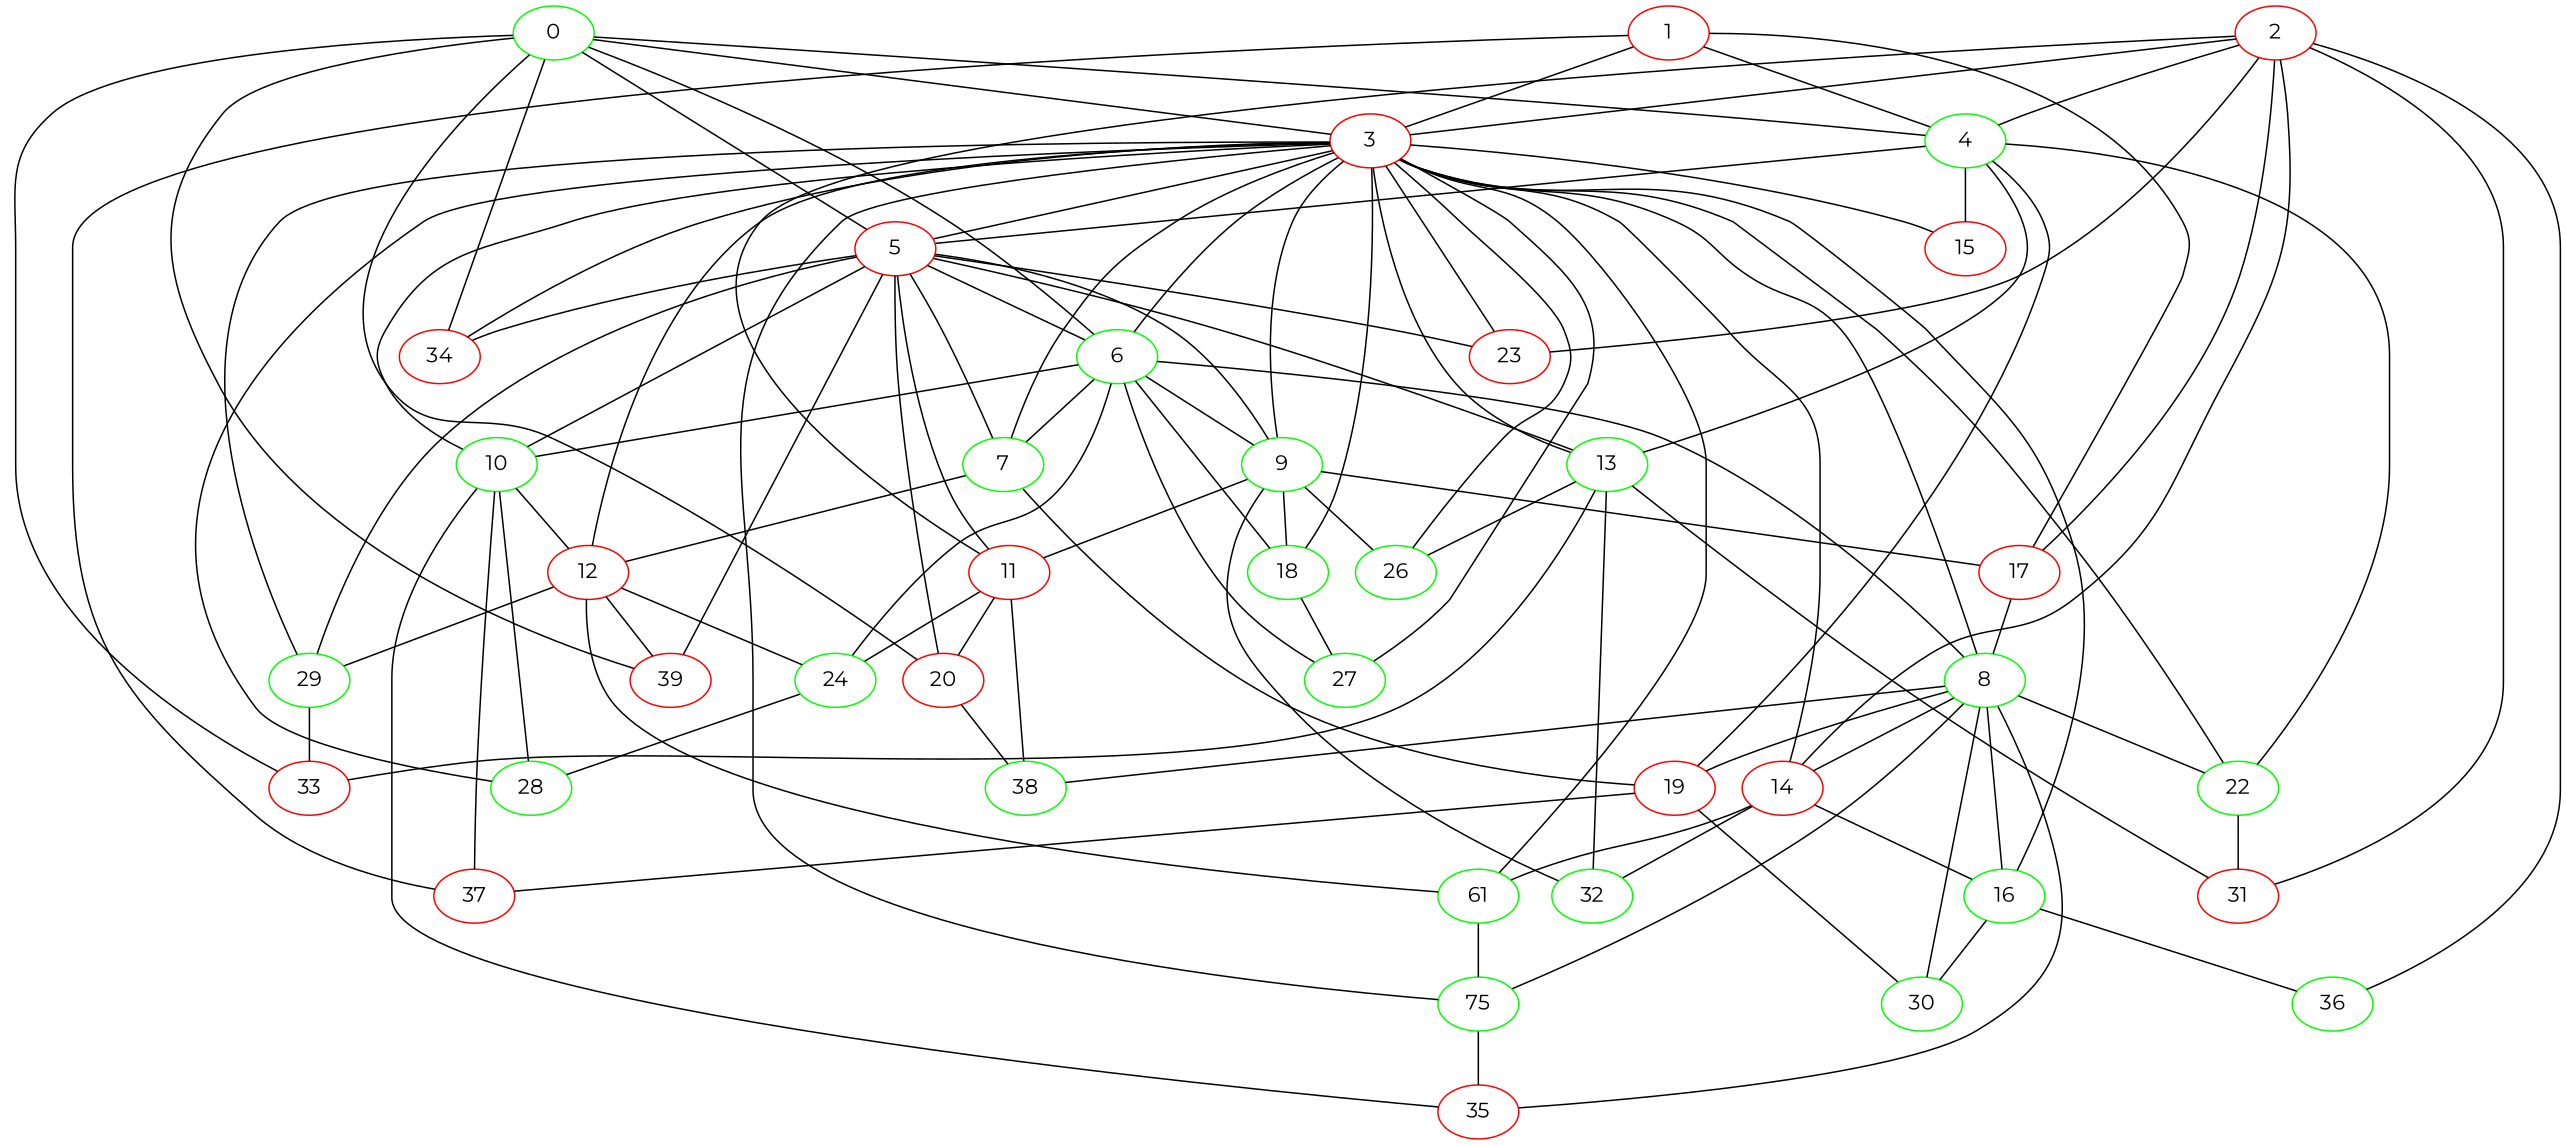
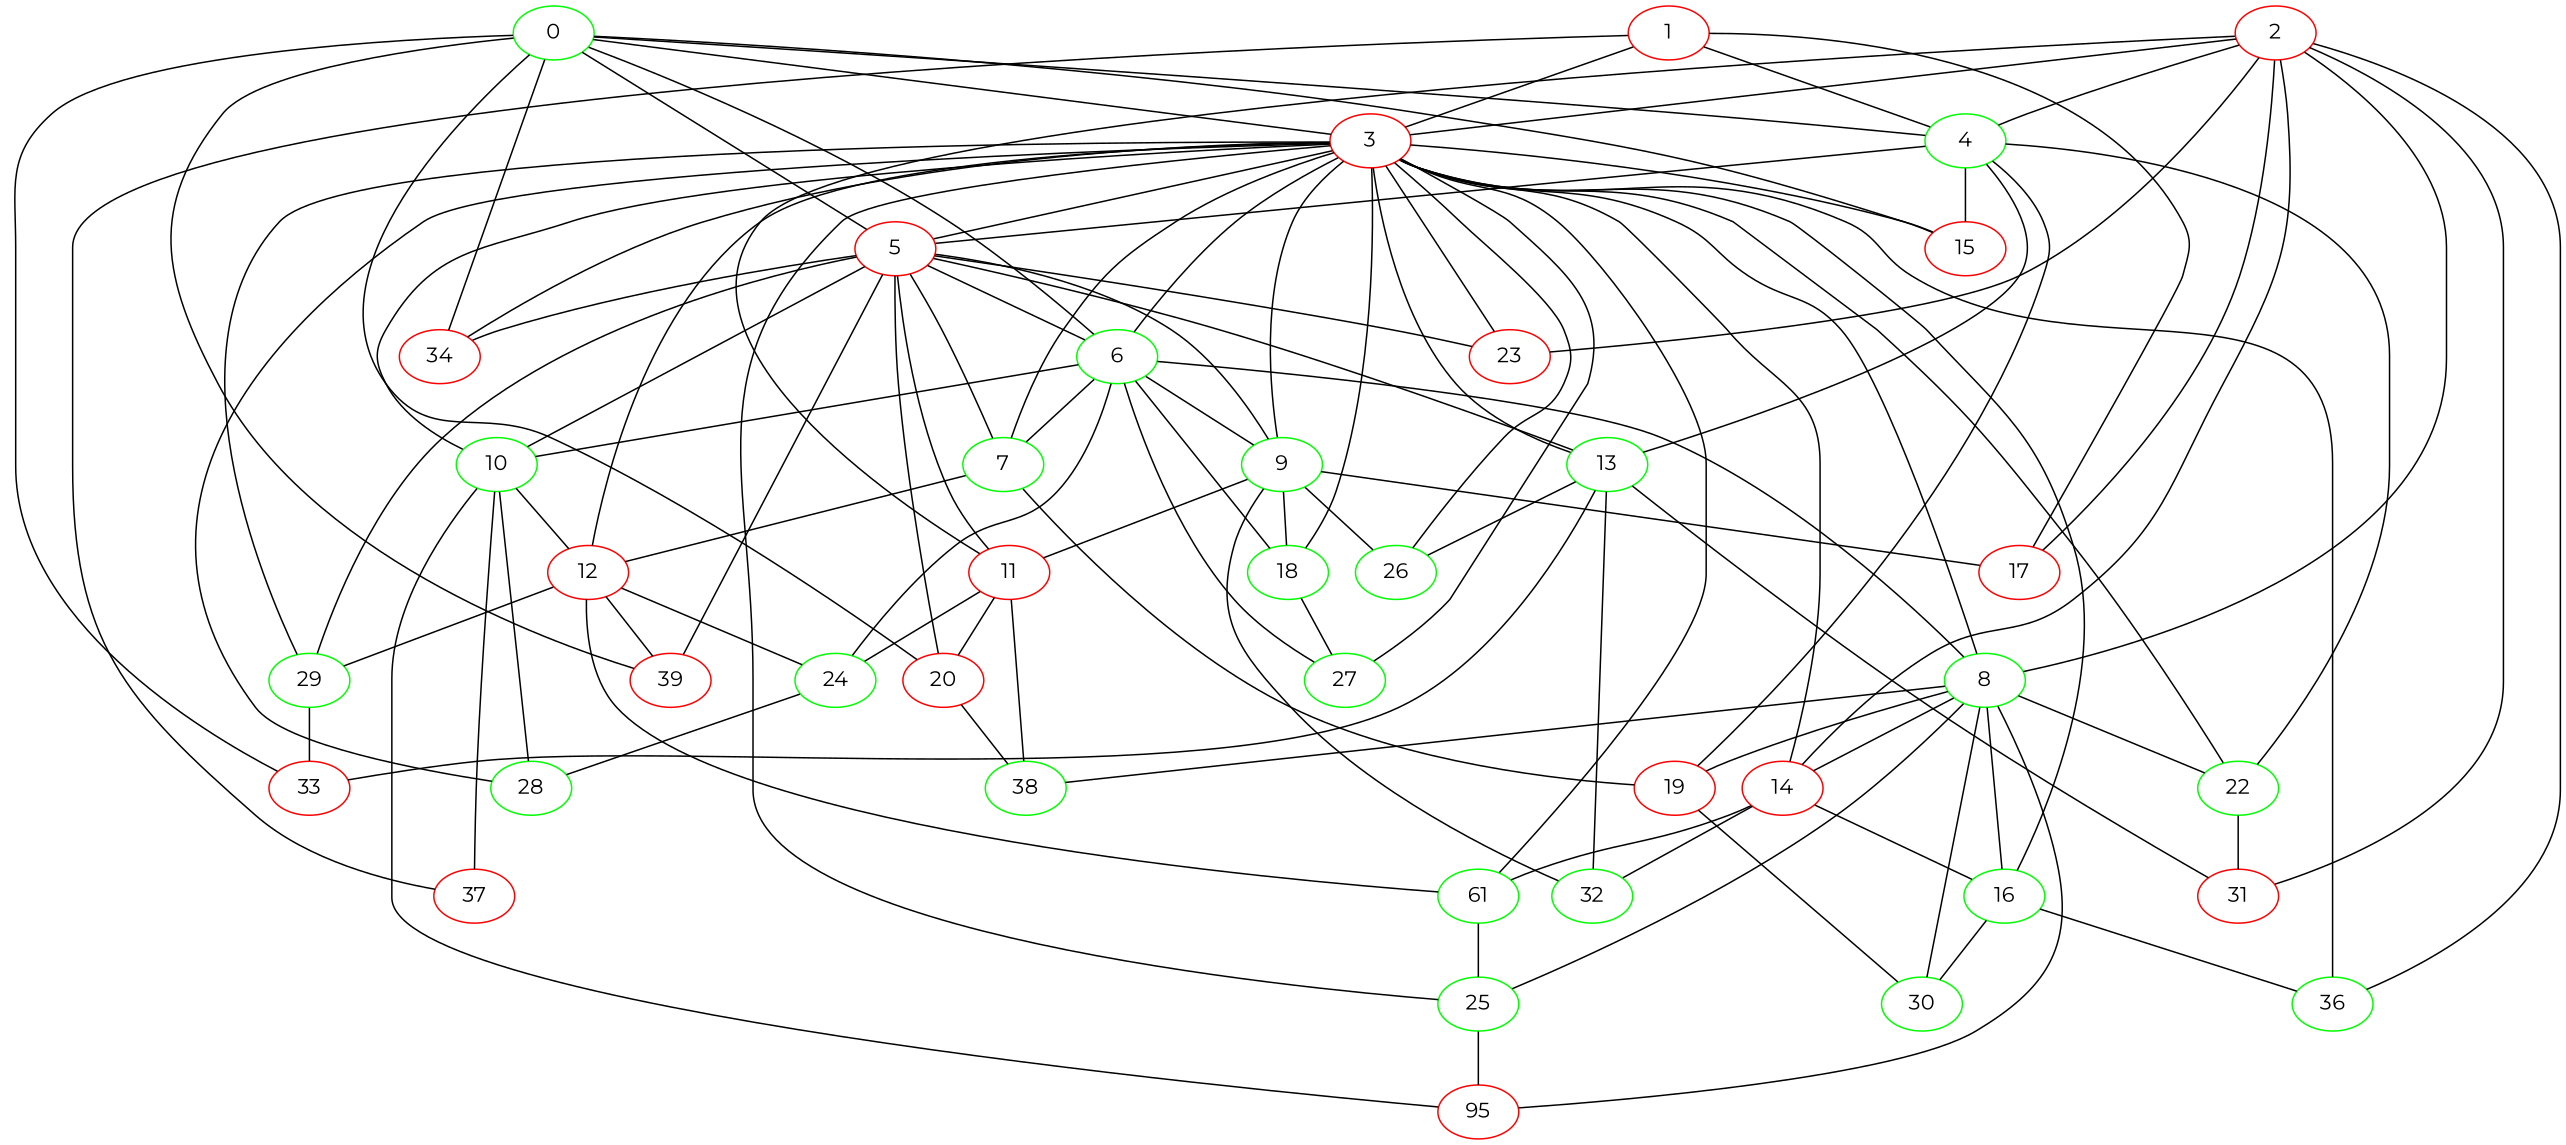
edge "0" -- "15": added
edge "3" -- "36": added
edge "17" -- "8": now "2" -- "8"
edge "19" -- "37": removed
node "75": label "75" -> "25"
node "35": label "35" -> "95"
